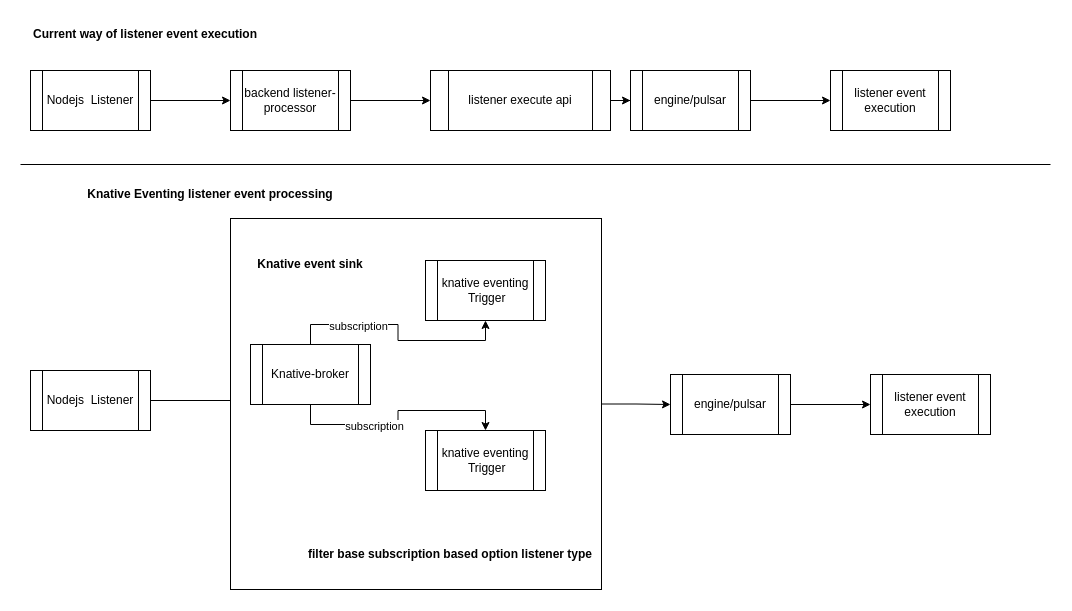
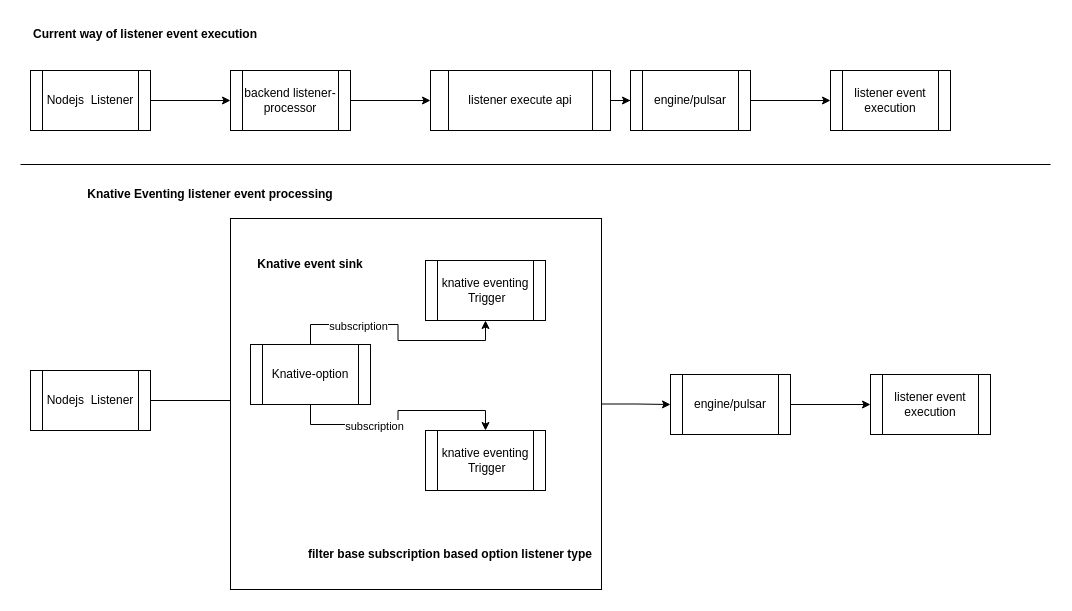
node "Knative-broker": label "Knative-broker" -> "Knative-option"
